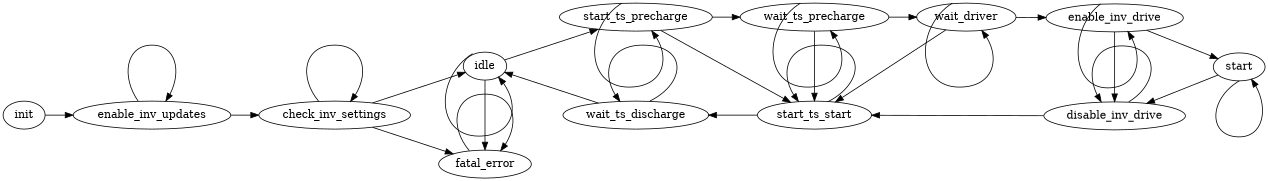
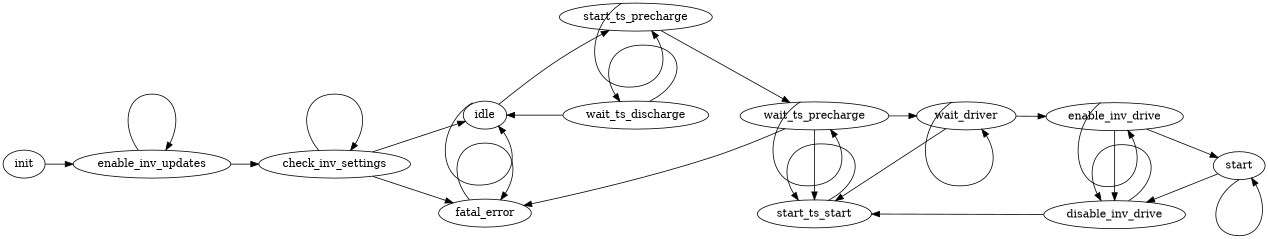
edge "start_ts_precharge" -> "start_ts_start": removed
edge "idle" -> "fatal_error": now "wait_ts_precharge" -> "fatal_error"
edge "start_ts_start" -> "wait_ts_discharge": removed
